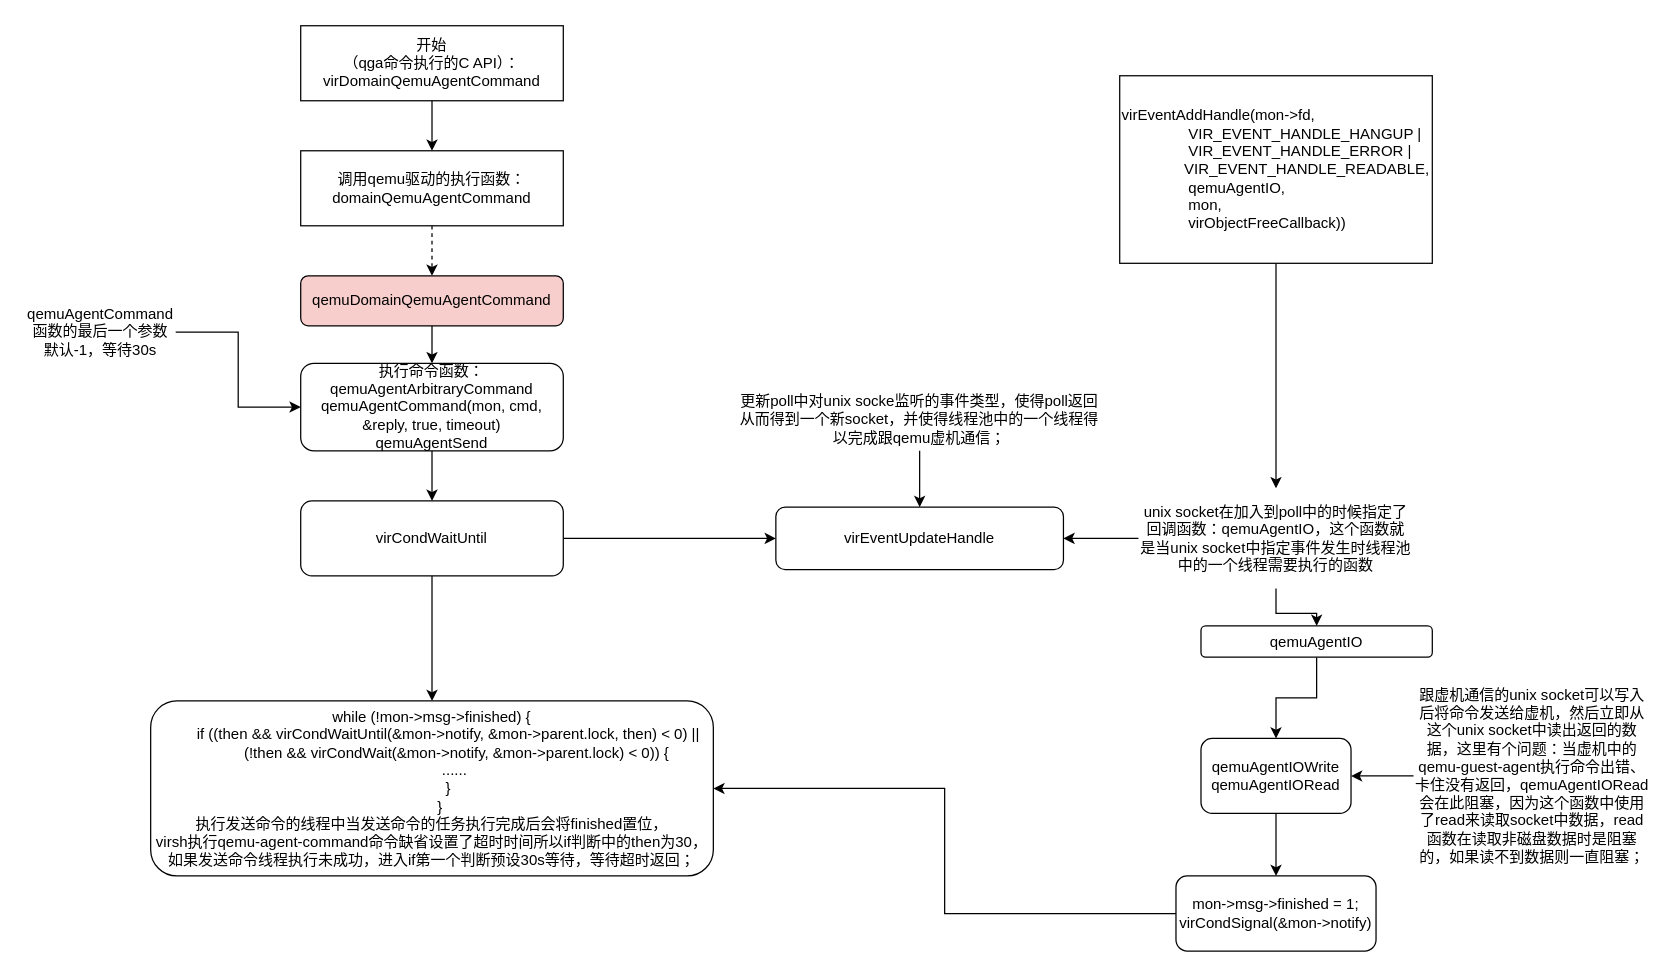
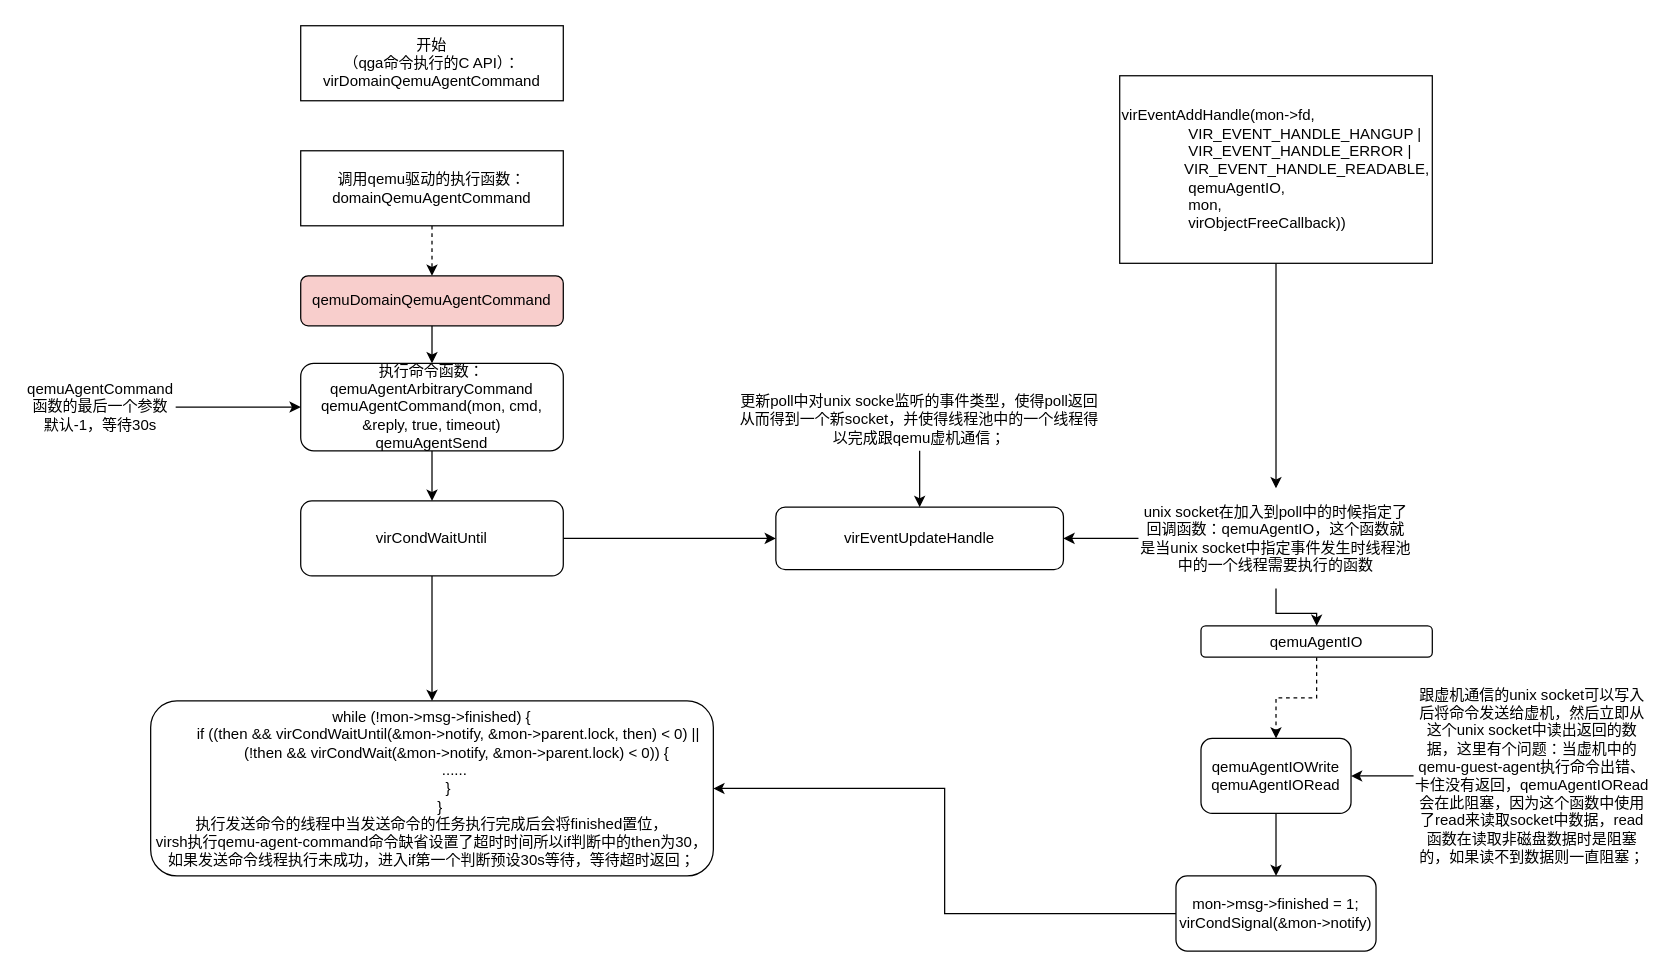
edge "开始 （qga命令执行的C API）： virDomainQemuAgentCommand" -> "调用qemu驱动的执行函数： domainQemuAgentCommand": removed
node "qemuAgentCommand函数的最后一个参数默认-1，等待30s": moved (101, 332) -> (101, 407)
edge "qemuAgentIO" -> "qemuAgentIOWrite qemuAgentIORead": style solid -> dashed
